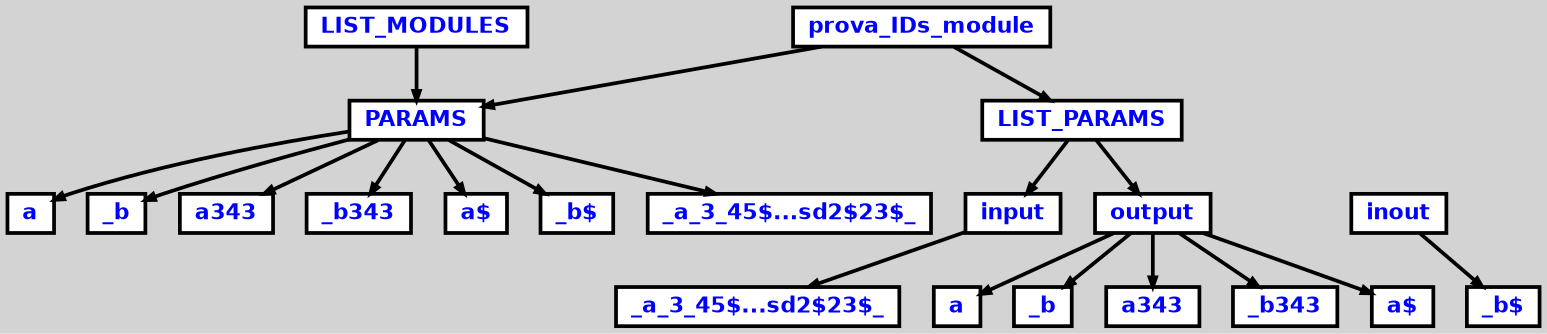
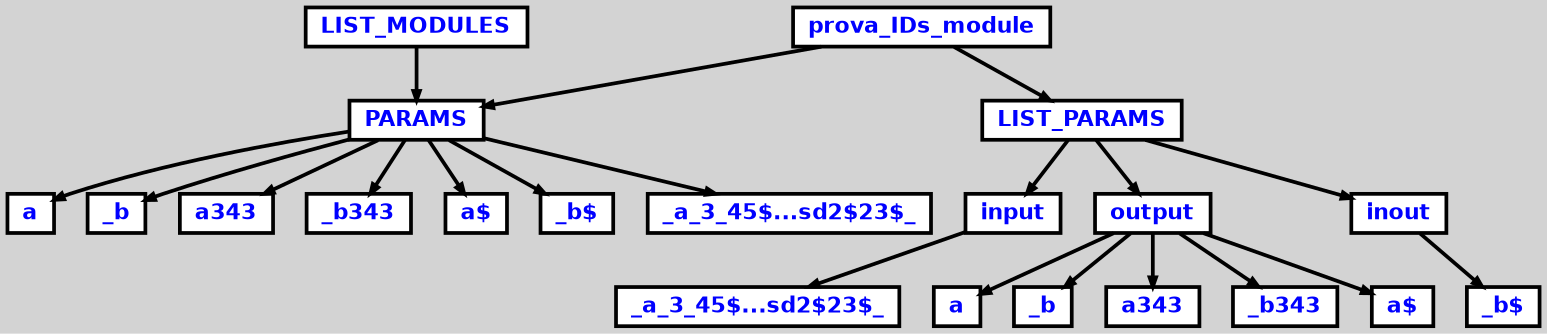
edge "LIST_PARAMS" -> "inout": added
